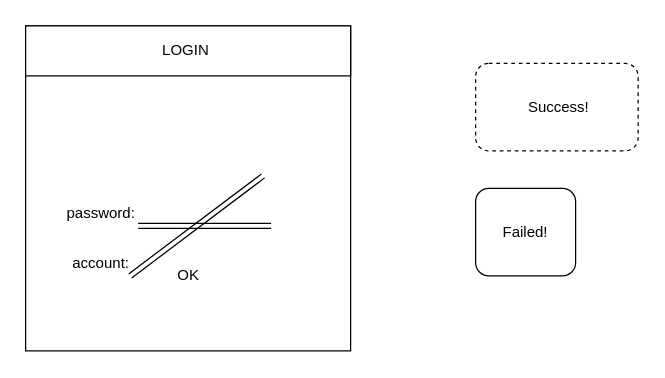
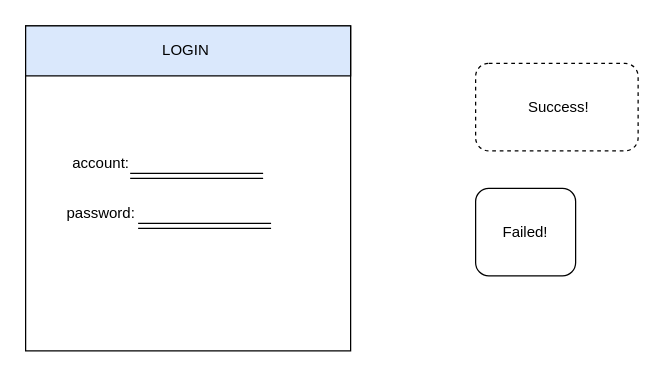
node "LOGIN": fillcolor #ffffff -> #dae8fc
node "account:": moved (101, 263) -> (101, 163)
node "OK": removed
